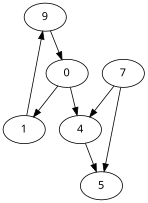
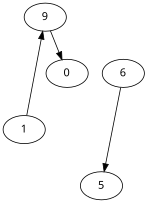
node "7": label "7" -> "6"
edge "0" -> "1": removed
node "4": removed
